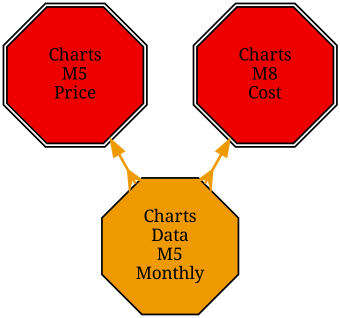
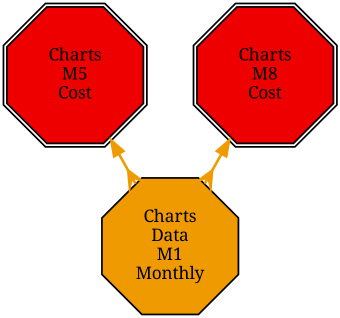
node "Charts M5 Price": label "Charts M5 Price" -> "Charts M5 Cost"
node "Charts Data M5 Monthly": label "Charts Data M5 Monthly" -> "Charts Data M1 Monthly"
